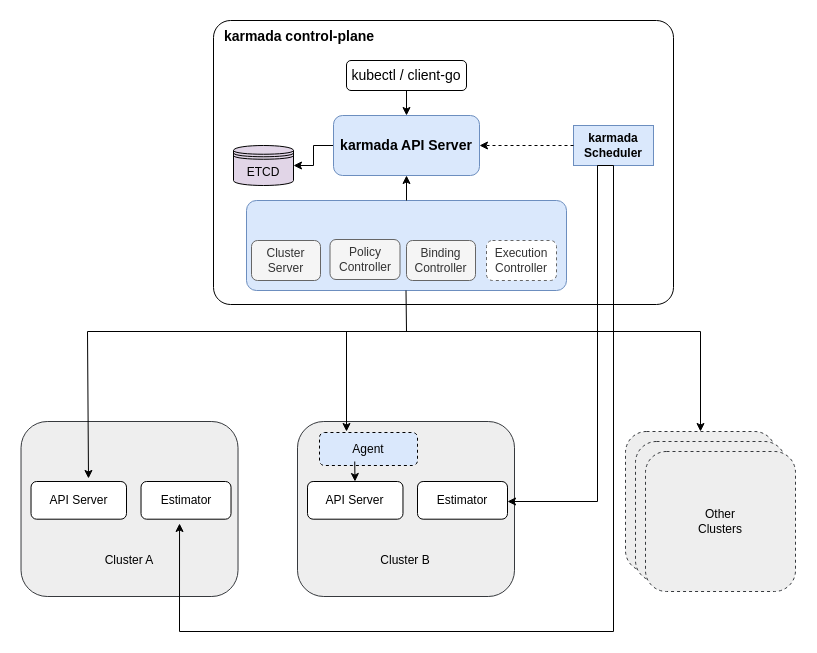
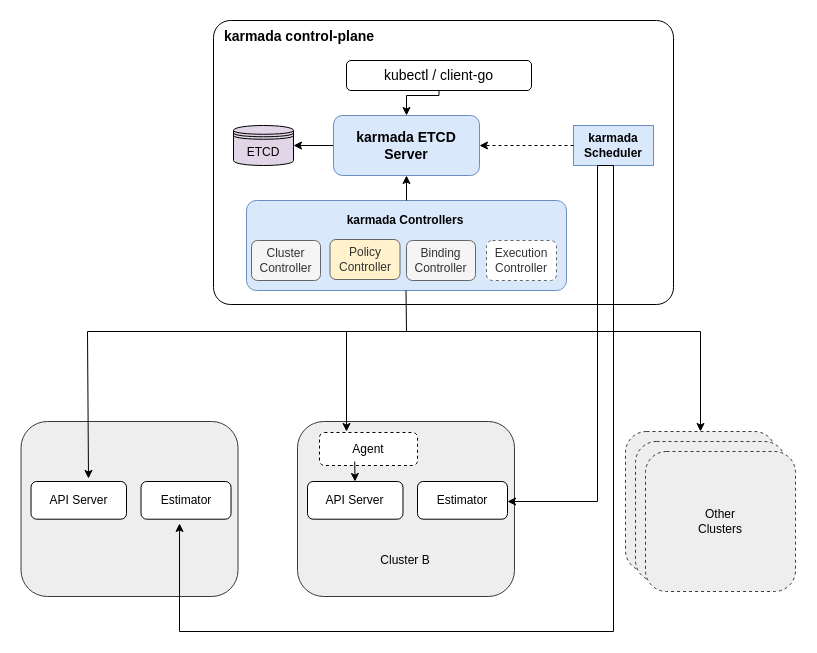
node "kubectl / client-go": size 120x30 -> 185x30
node "karmada API Server": label "karmada API Server" -> "karmada ETCD Server"
node "ETCD": moved (264, 166) -> (264, 146)
node "karmada Controllers": added
node "Policy Controller": fillcolor #f5f5f5 -> #fff2cc
node "Cluster Server": label "Cluster Server" -> "Cluster Controller"
node "Agent": fillcolor #dae8fc -> #ffffff
node "Cluster A": removed
